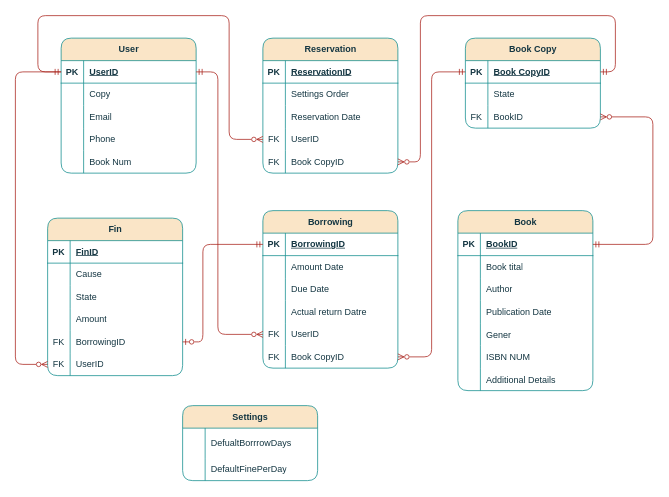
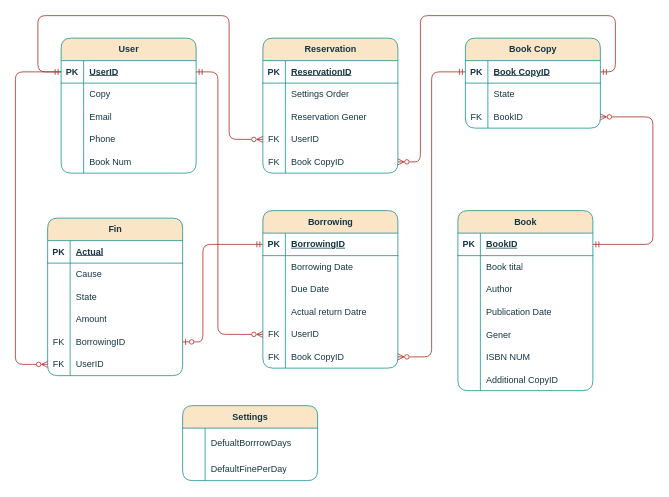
node "Reservation Date": label "Reservation Date" -> "Reservation Gener"
node "FinID": label "FinID" -> "Actual"
node "Amount Date": label "Amount Date" -> "Borrowing Date"
node "Additional Details": label "Additional Details" -> "Additional CopyID"
